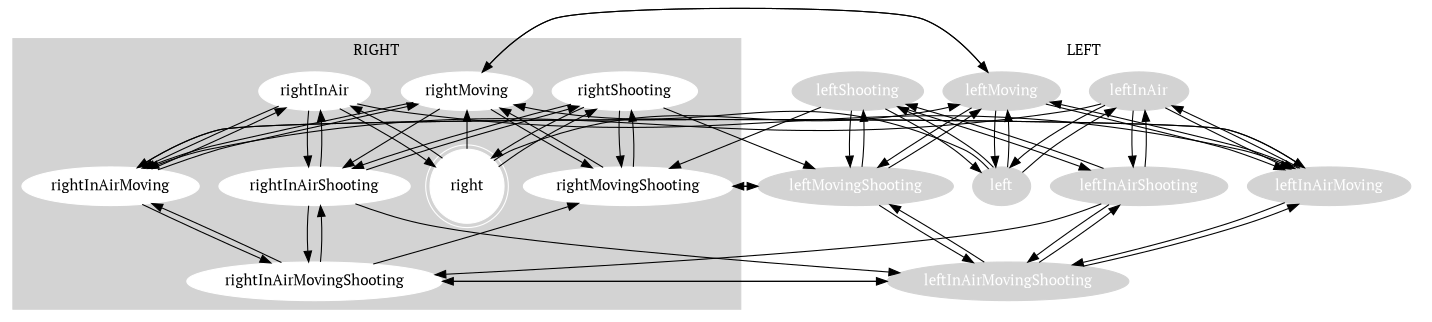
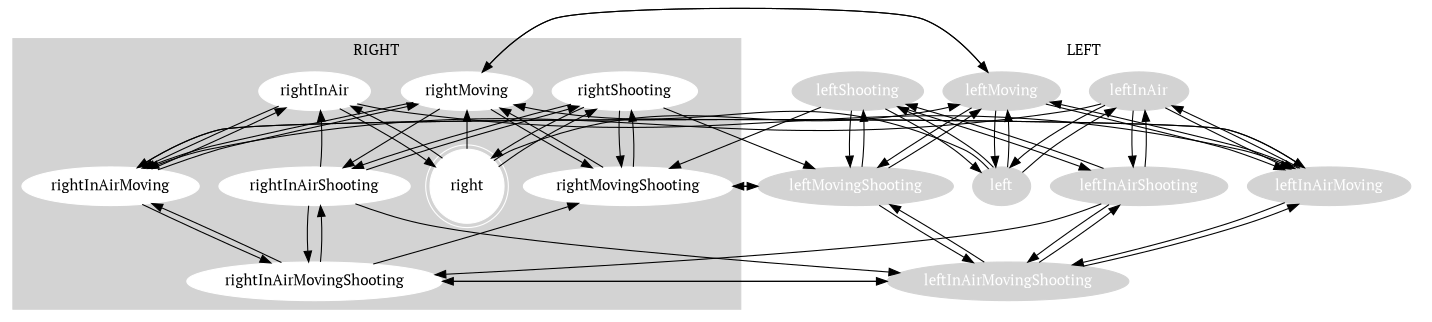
edge "rightInAir" -> "rightInAirShooting": removed
